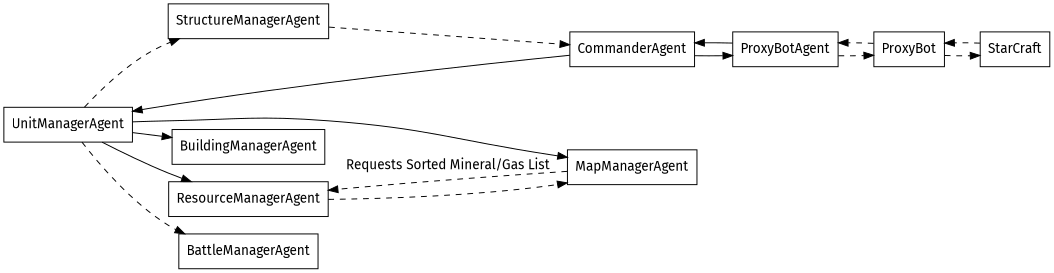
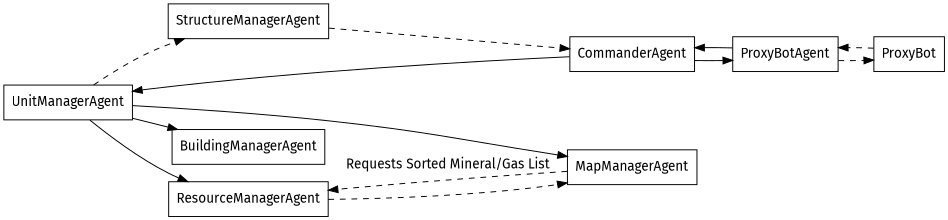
node "StarCraft": removed
node "BattleManagerAgent": removed
